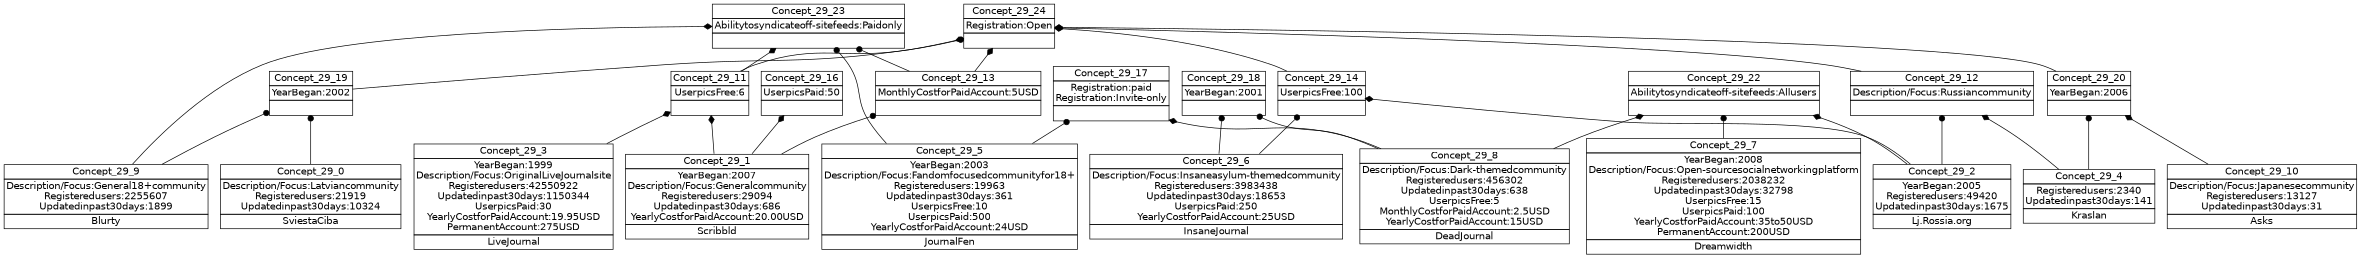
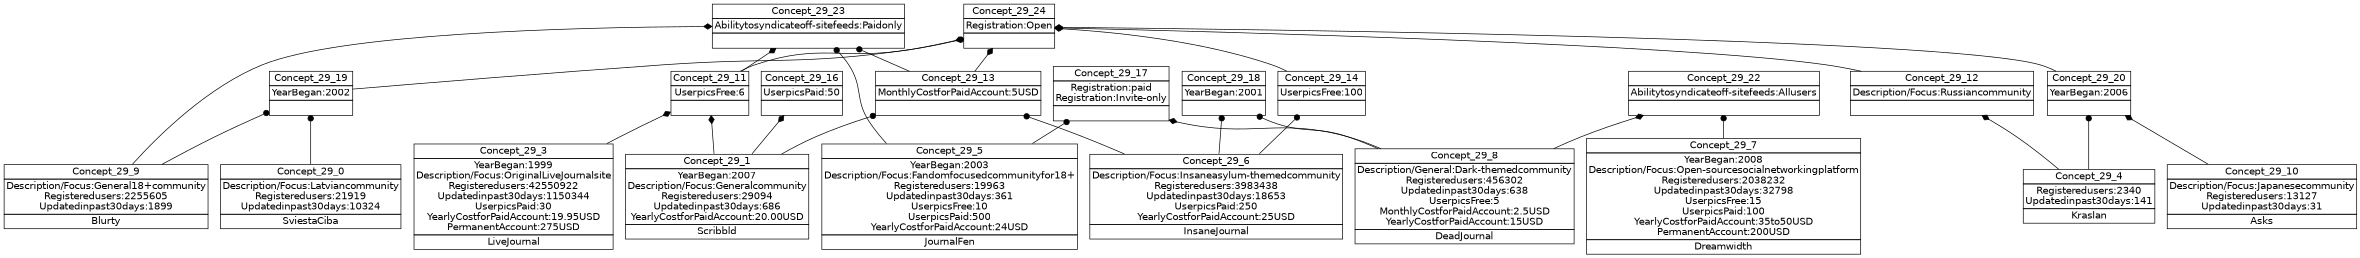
edge "Concept_29_6" -> "Concept_29_13": added
node "Concept_29_8": text "Description/Focus:Dark-themedcommunity" -> "Description/General:Dark-themedcommunity"
node "Concept_29_9": text "Registeredusers:2255607" -> "Registeredusers:2255605"
node "Concept_29_2": removed
